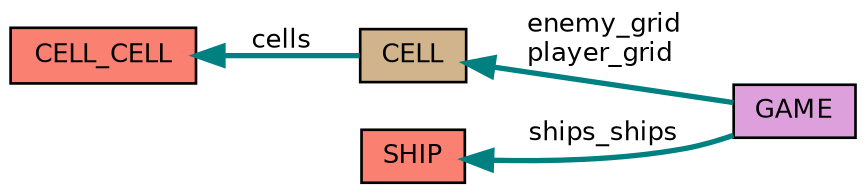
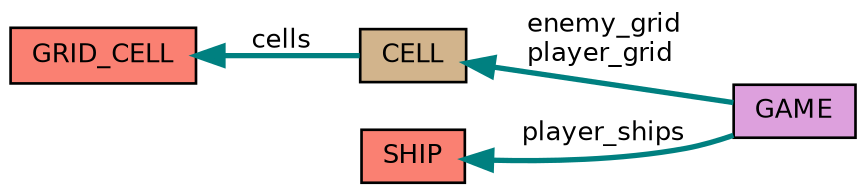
node "CELL_CELL": label "CELL_CELL" -> "GRID_CELL"
edge "GAME" -> "SHIP": label " ships_ships" -> " player_ships"
